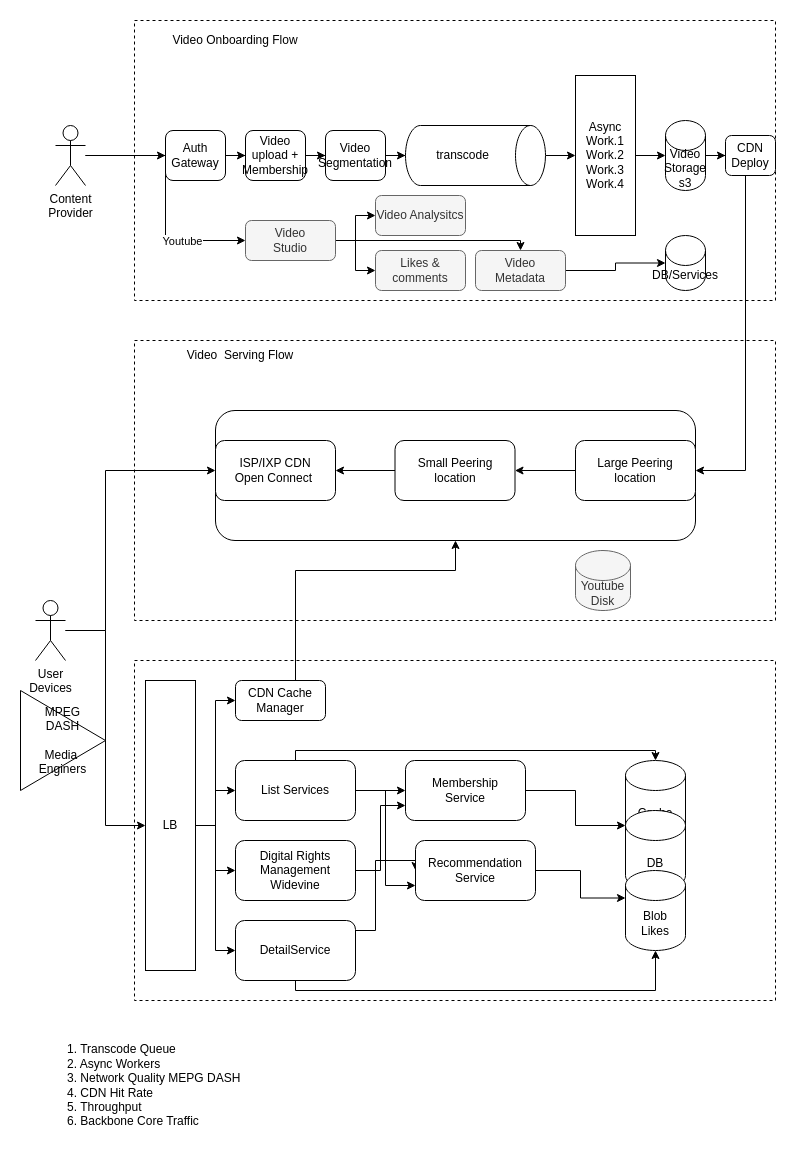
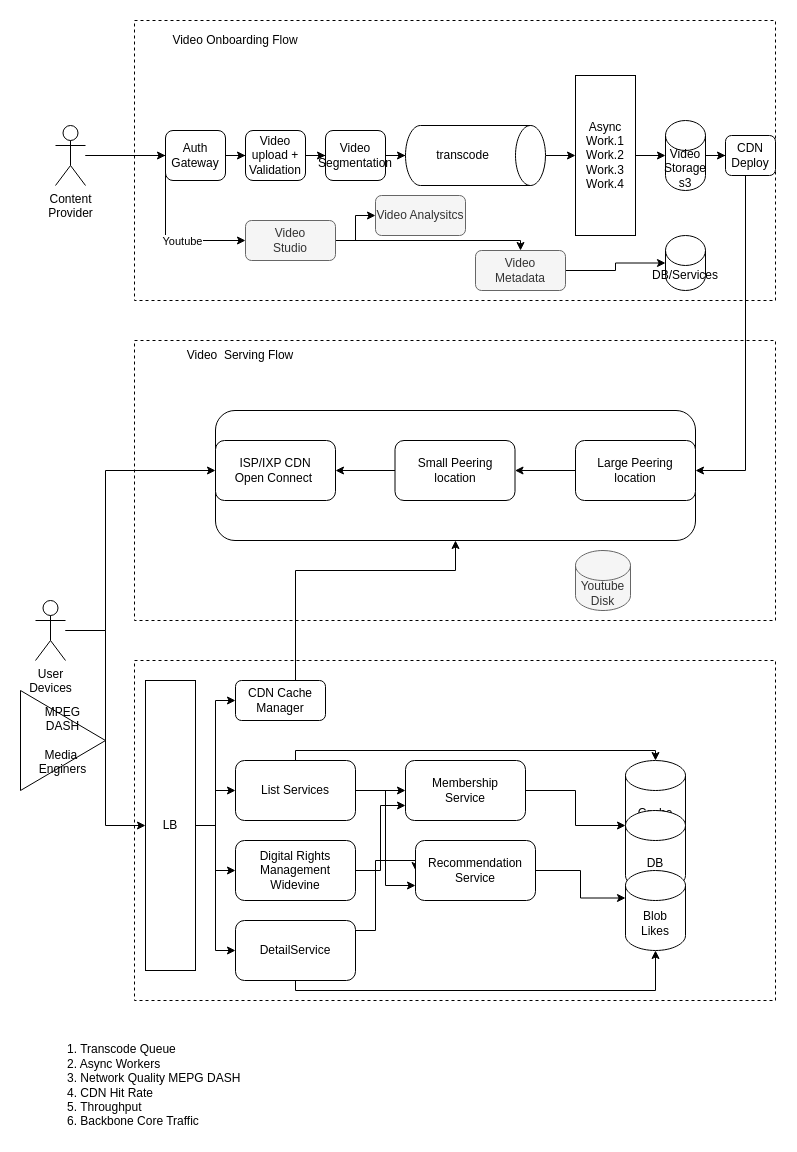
node "Video upload + Membership": label "Video upload + Membership" -> "Video upload + Validation"
edge "Video Studio" -> "Likes & comments": removed
node "Likes & comments": removed
